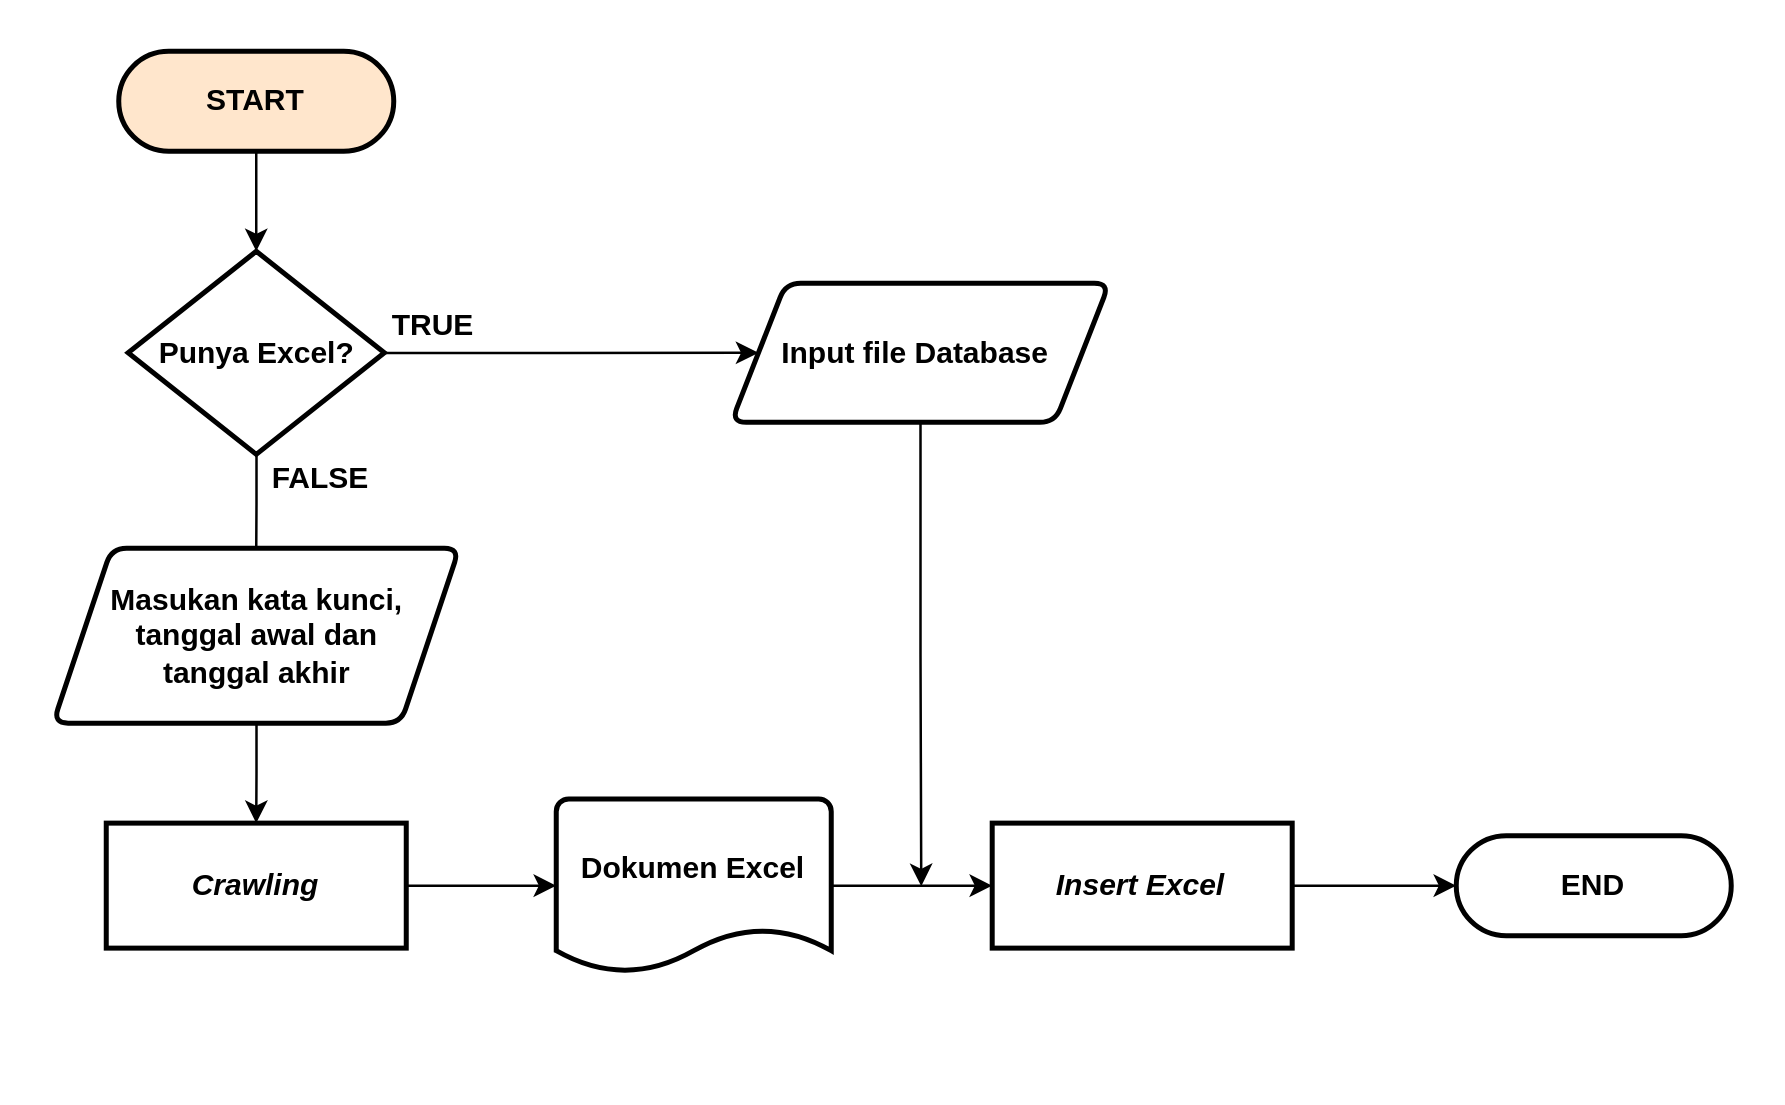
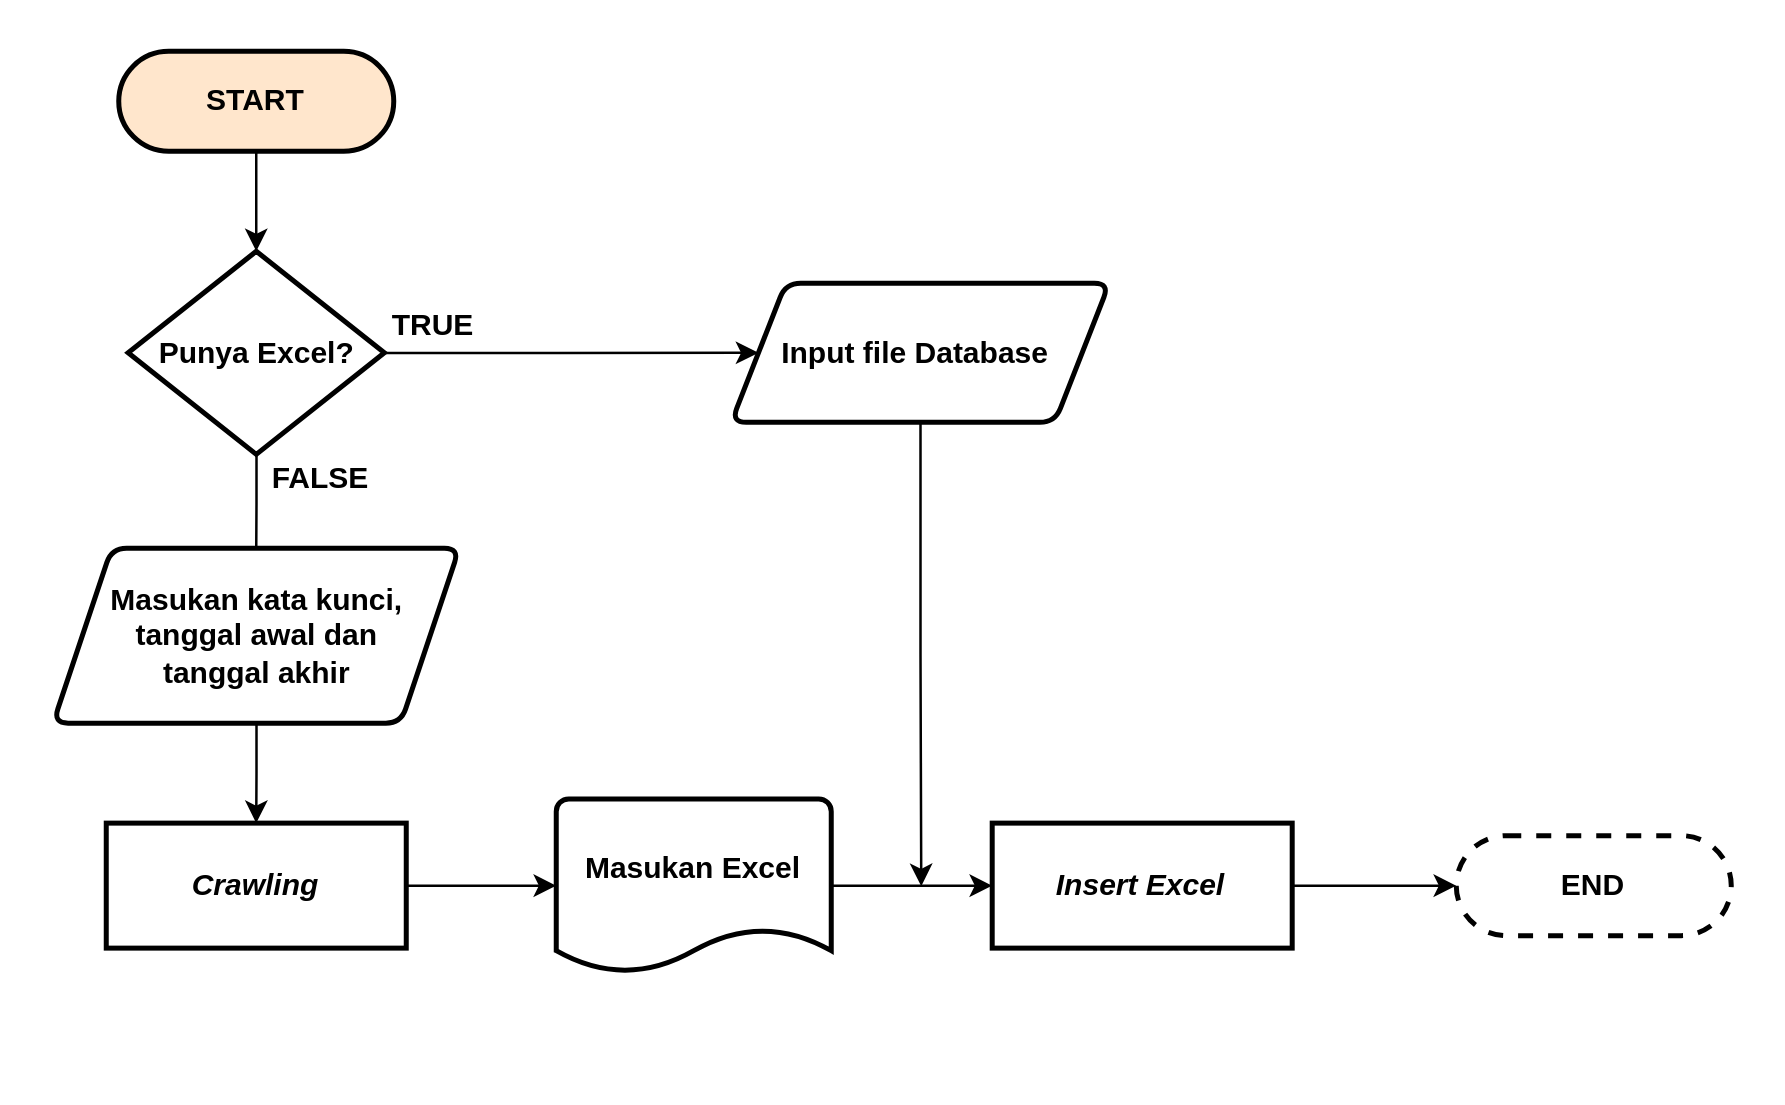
node "Dokumen Excel": label "Dokumen Excel" -> "Masukan Excel"
node "END": style solid -> dashed
